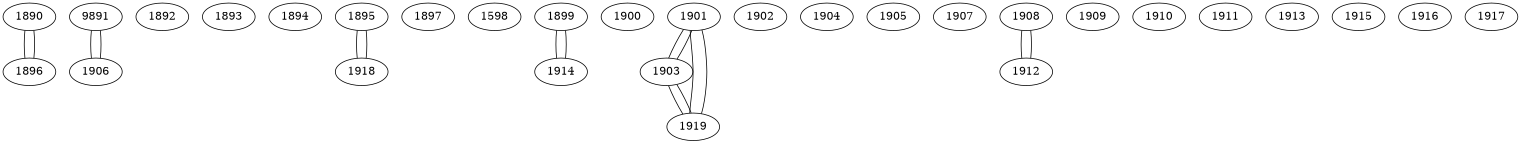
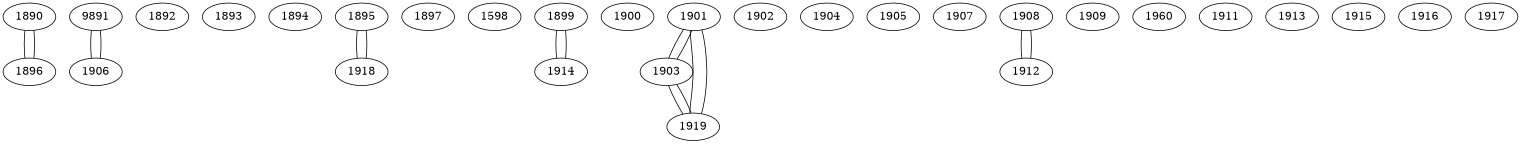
node "1910": label "1910" -> "1960"
